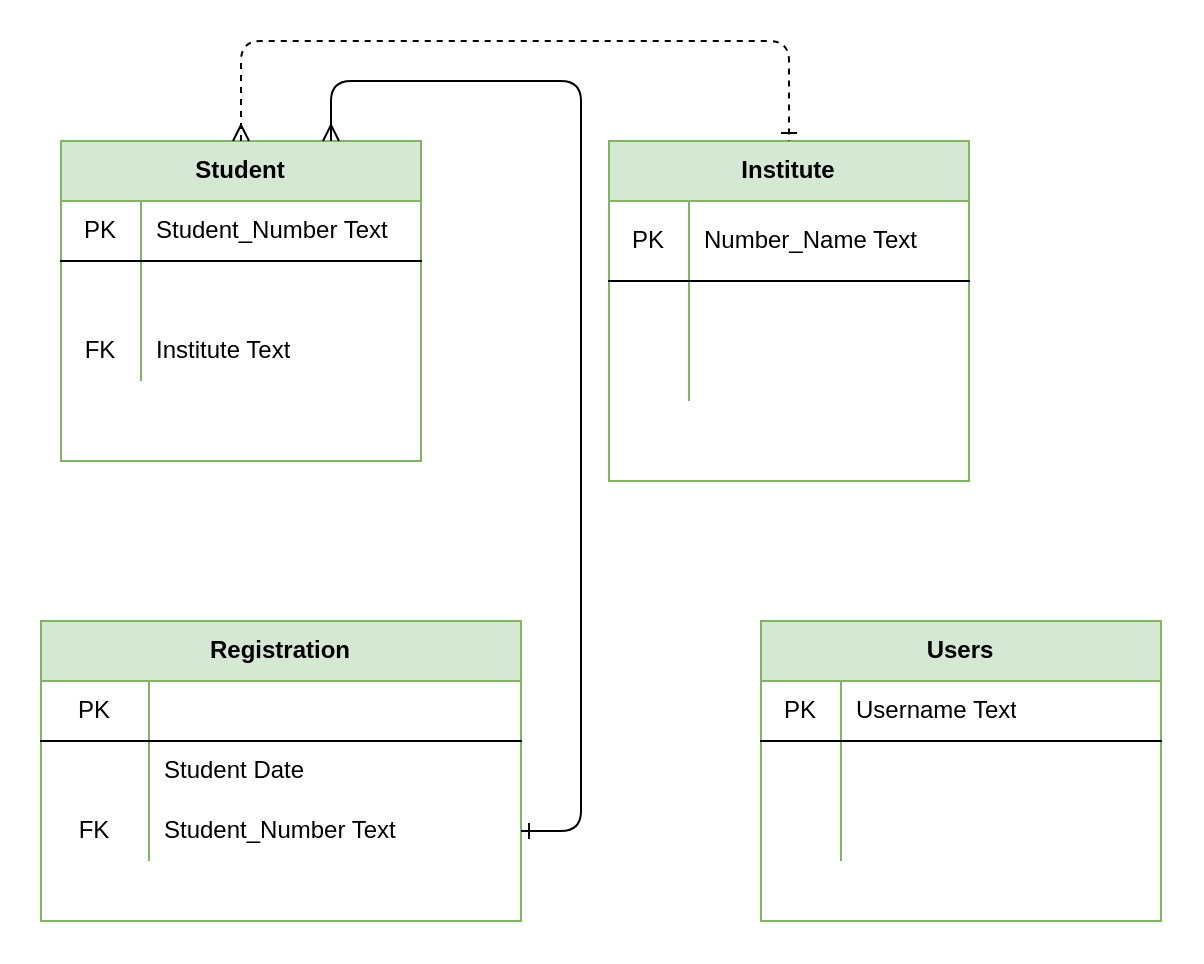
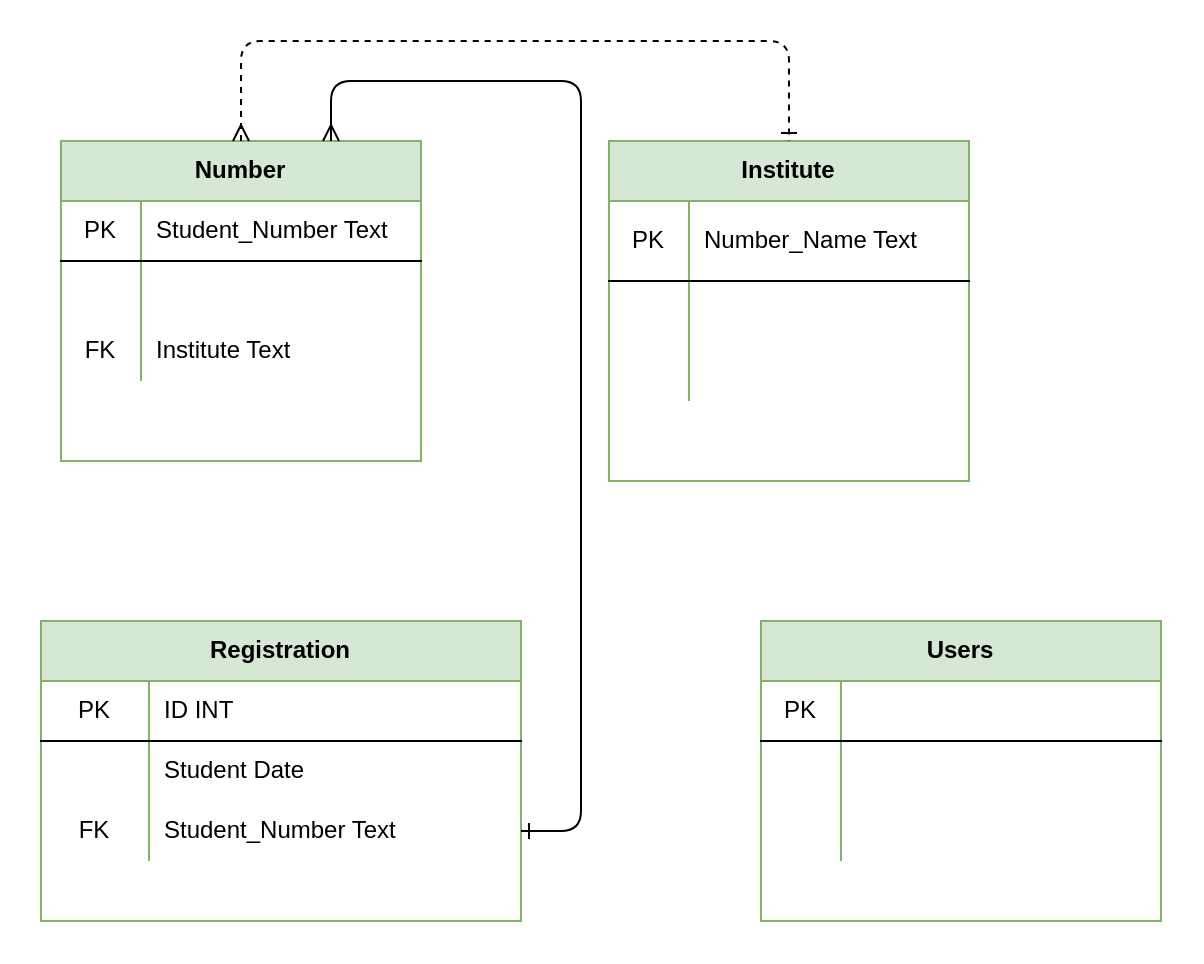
node "Student": label "Student" -> "Number"
node "ID INT": added
node "Username Text": removed
